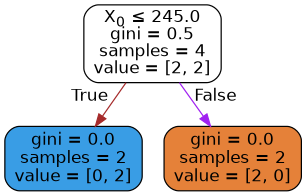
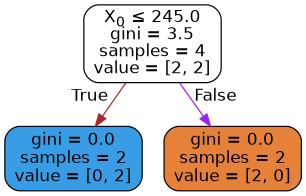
node "X": text "gini = 0.5" -> "gini = 3.5"
